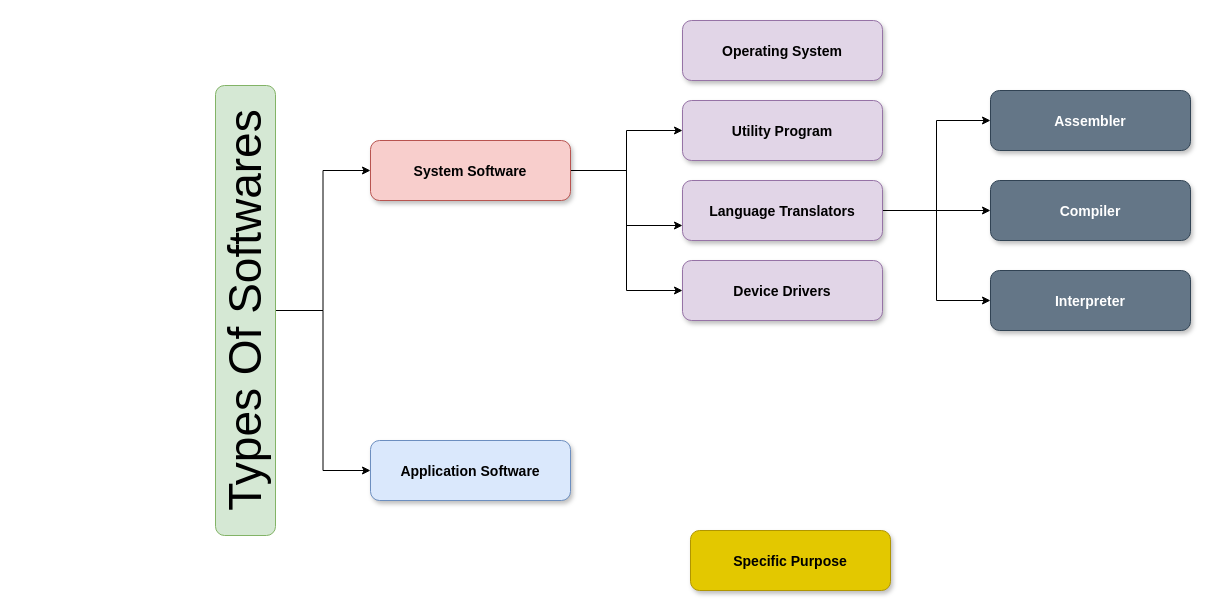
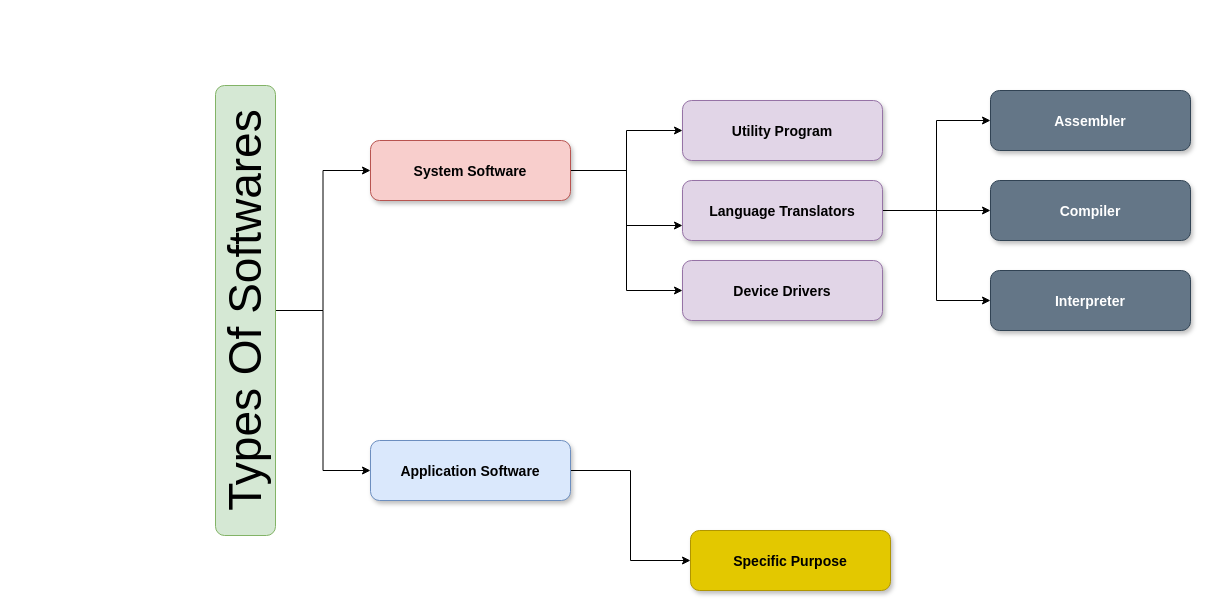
node "Operating System": removed
edge "Application Software" -> "Specific Purpose": added
